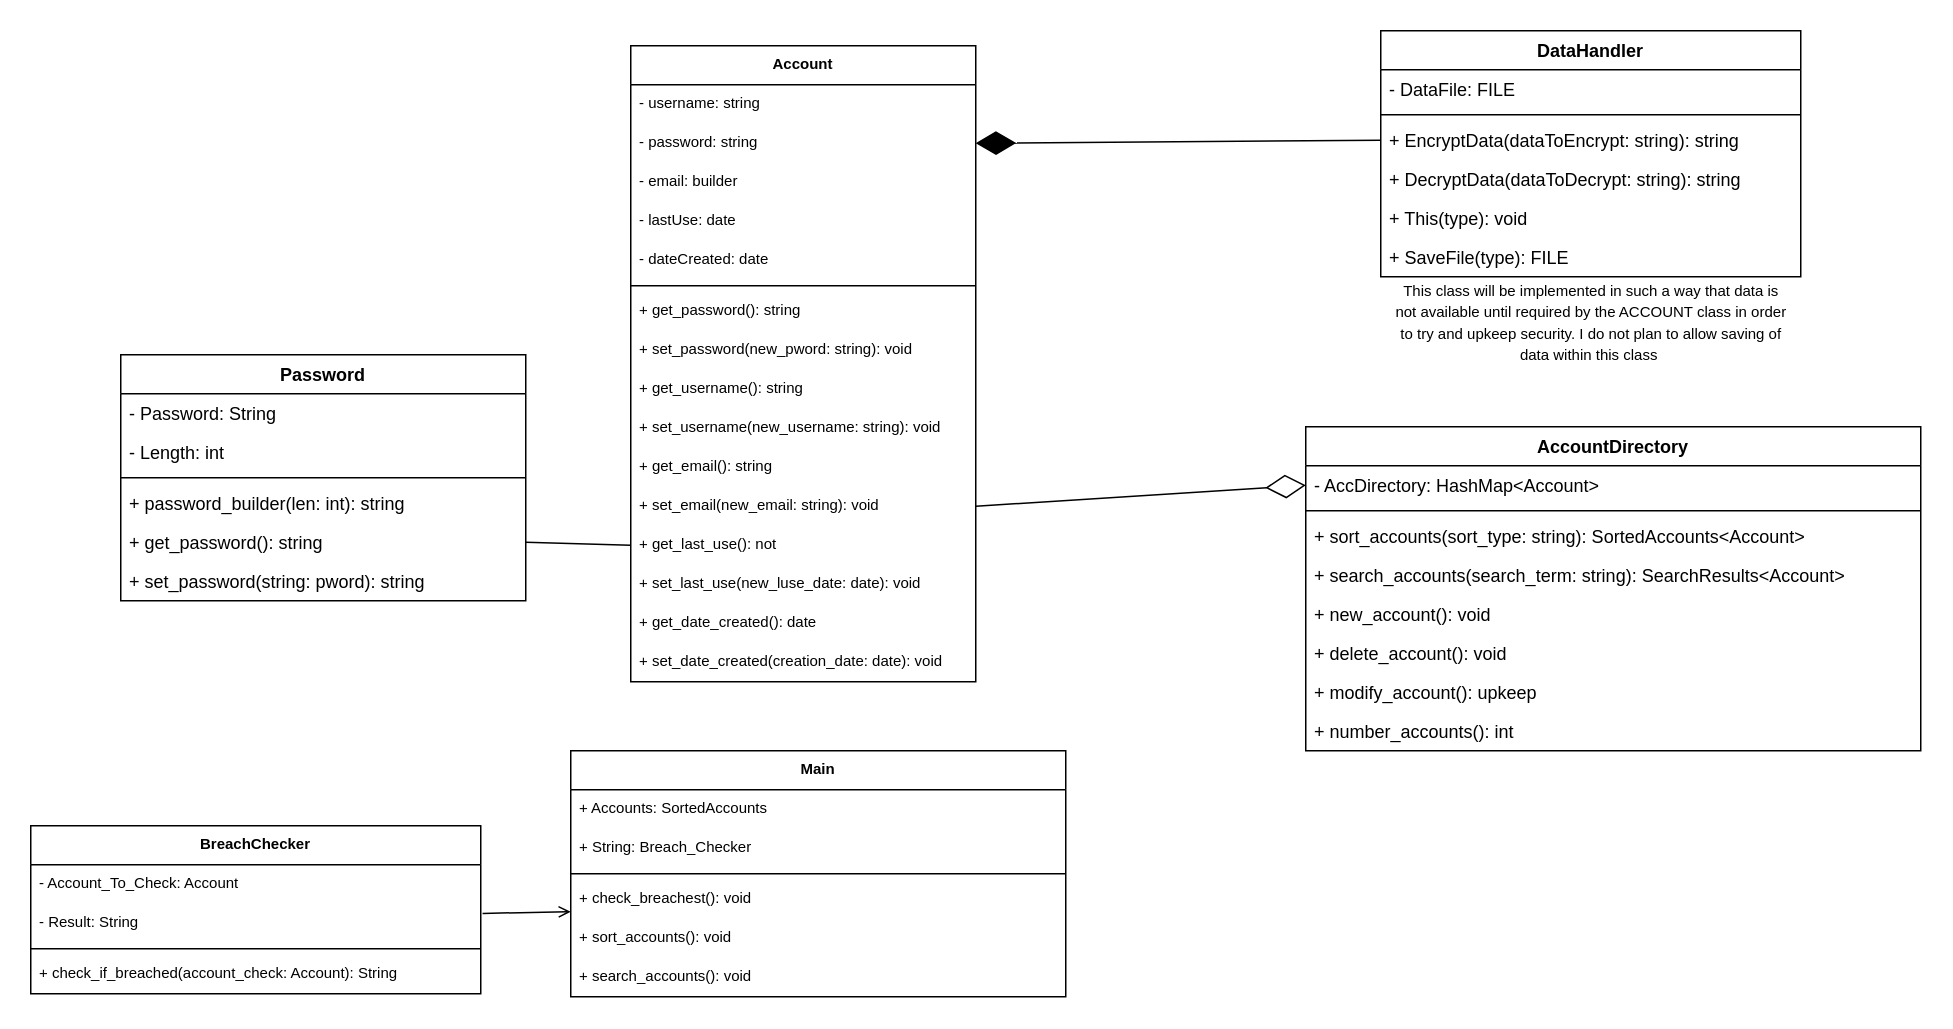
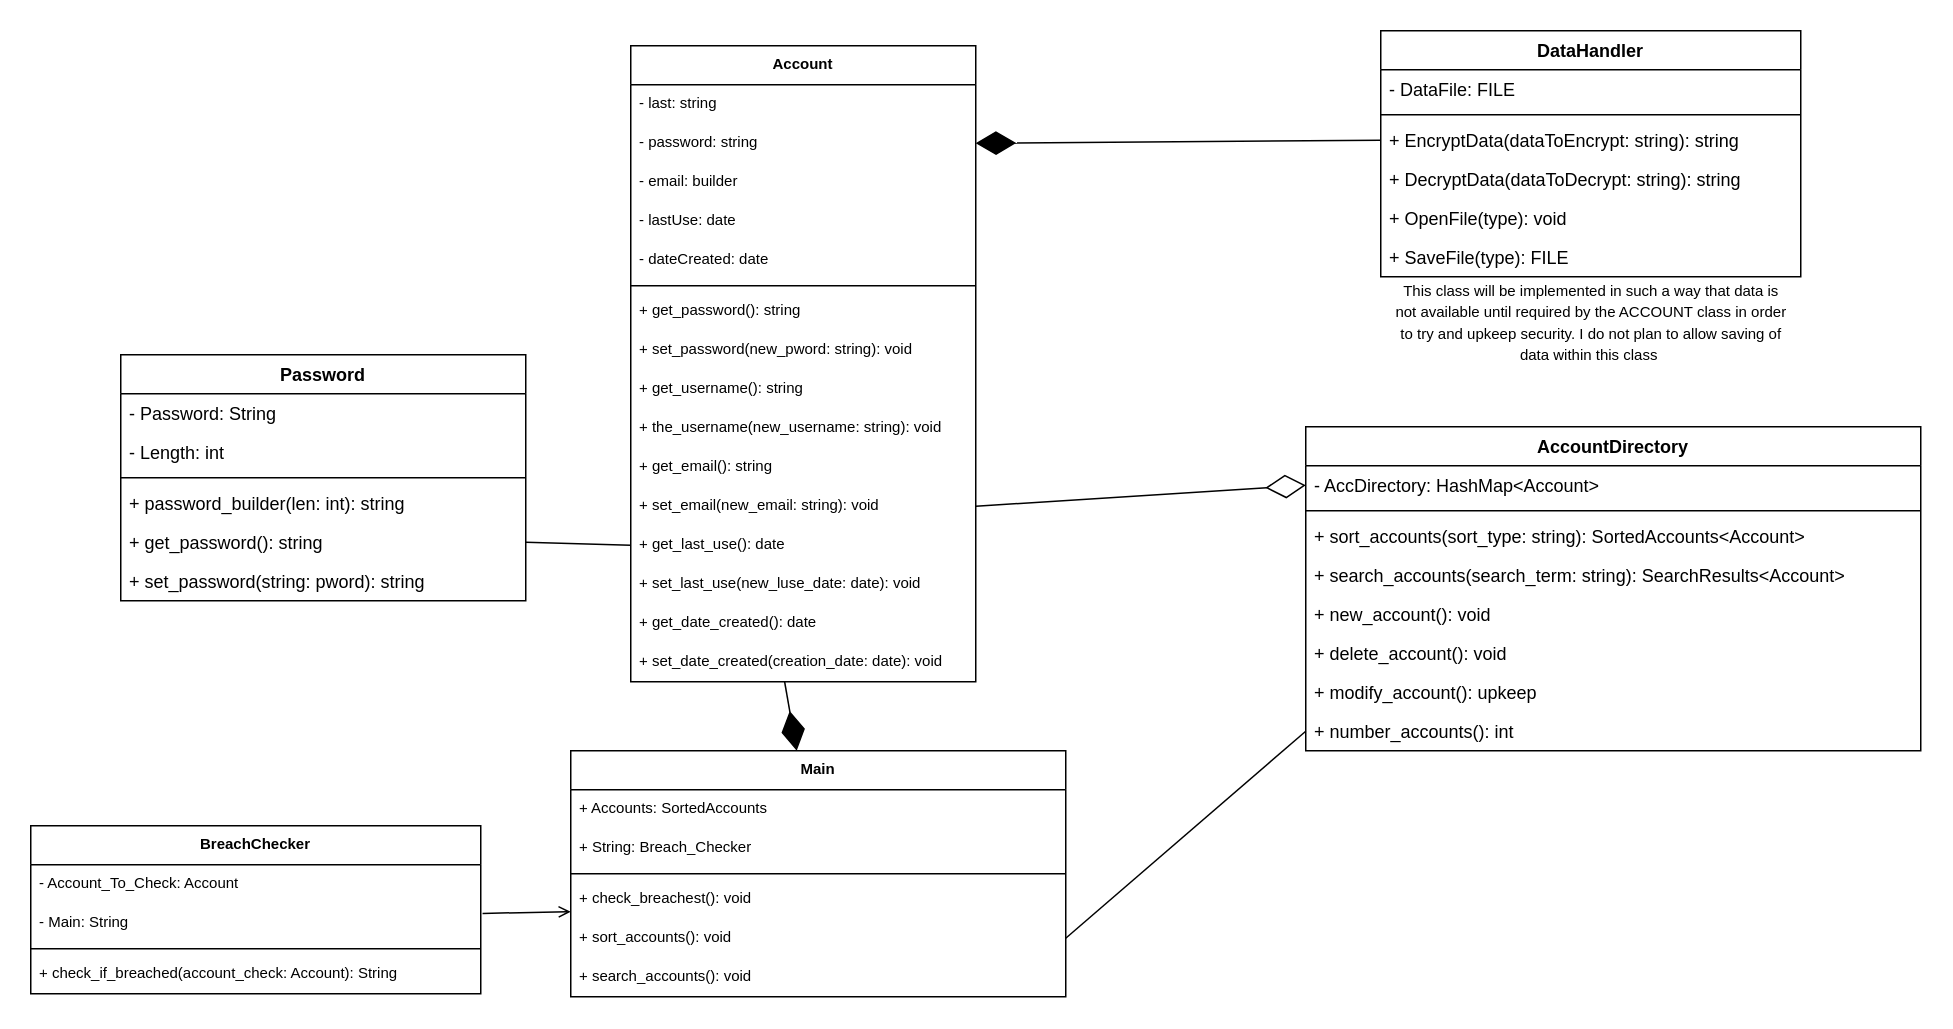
node "- username: string": label "- username: string" -> "- last: string"
node "+ This(type): void": label "+ This(type): void" -> "+ OpenFile(type): void"
node "+ set_username(new_username: string): void": label "+ set_username(new_username: string): void" -> "+ the_username(new_username: string): void"
node "+ get_last_use(): not": label "+ get_last_use(): not" -> "+ get_last_use(): date"
edge "+ set_date_created(creation_date: date): void" -> "Main": added
edge "+ number_accounts(): int" -- "+ sort_accounts(): void": added
node "- Result: String": label "- Result: String" -> "- Main: String"
